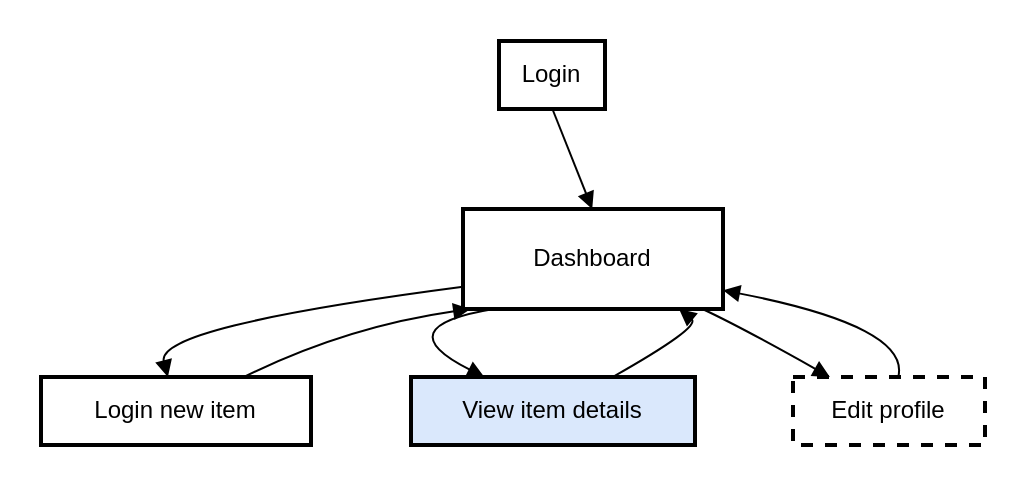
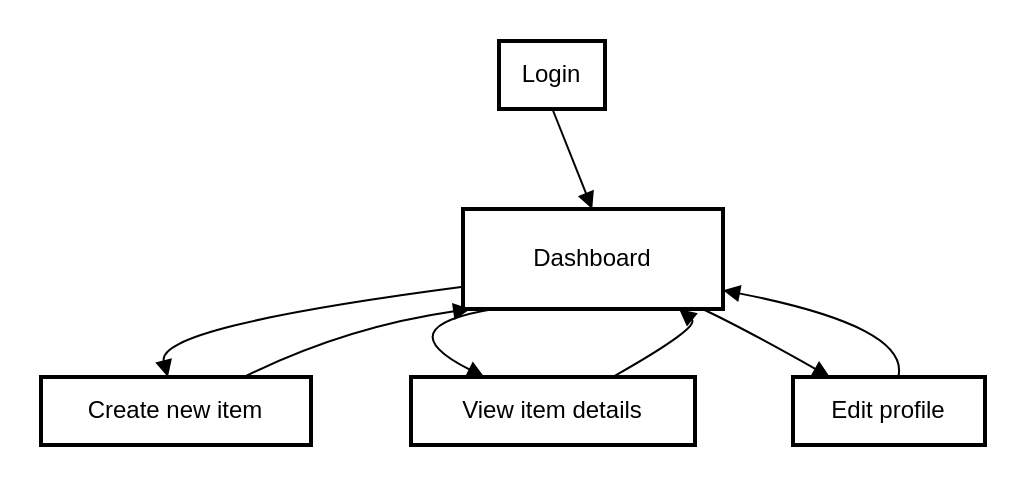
node "Login new item": label "Login new item" -> "Create new item"
node "View item details": fillcolor #dae8fc -> #ffffff
node "Edit profile": style dashed -> solid
